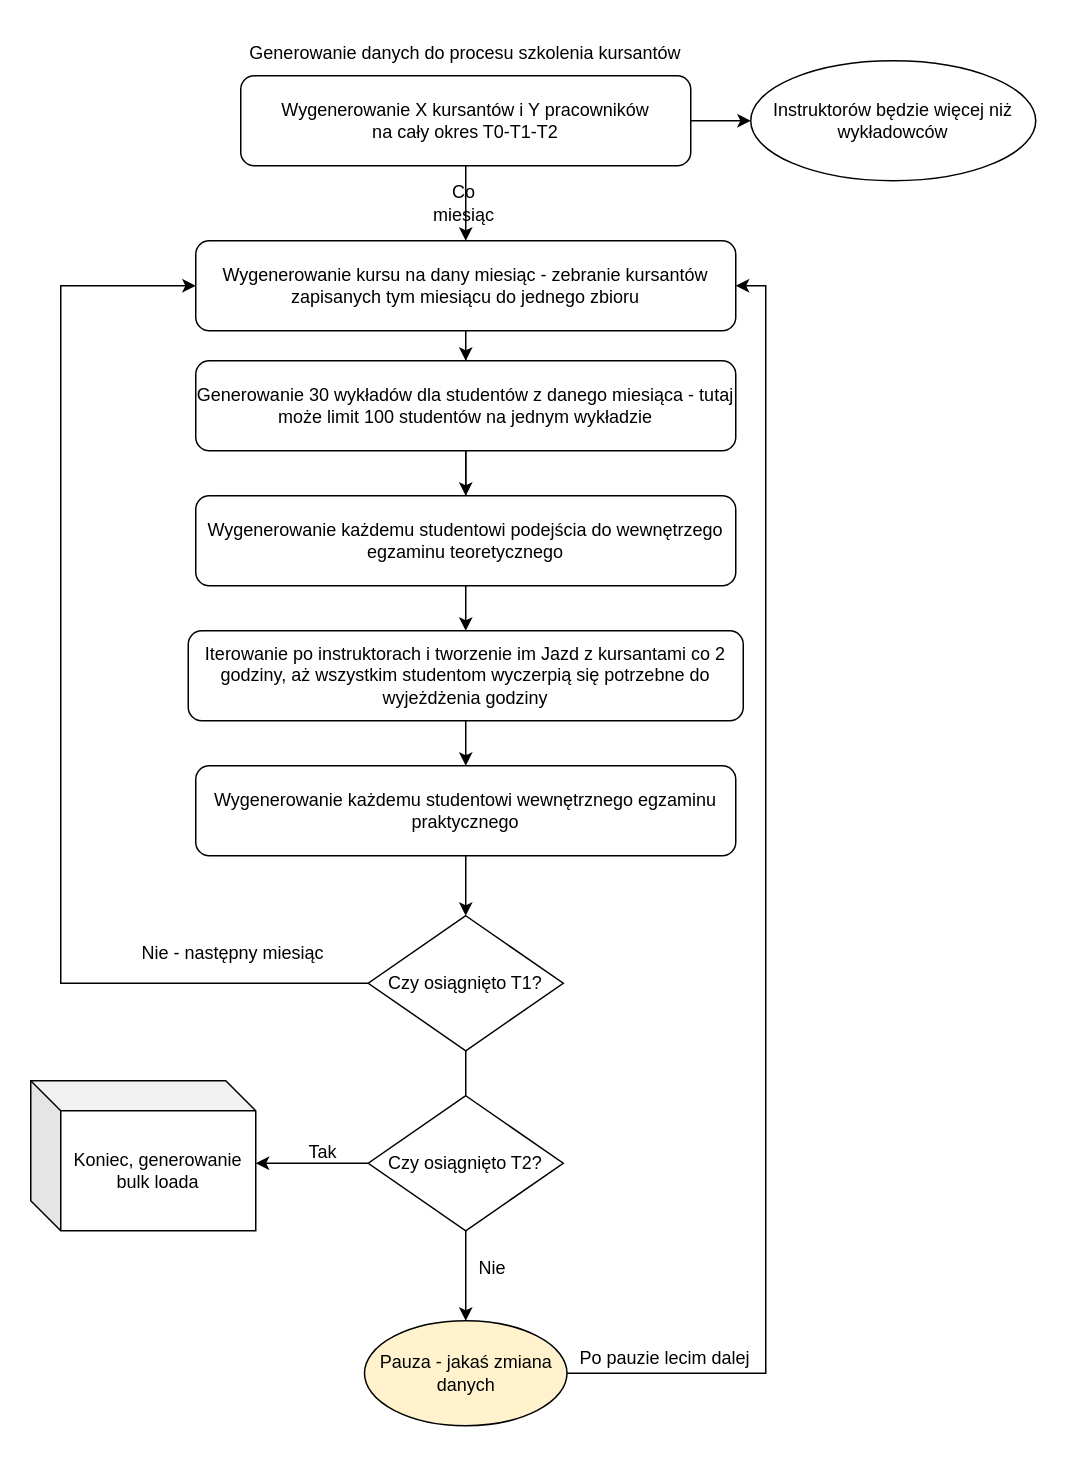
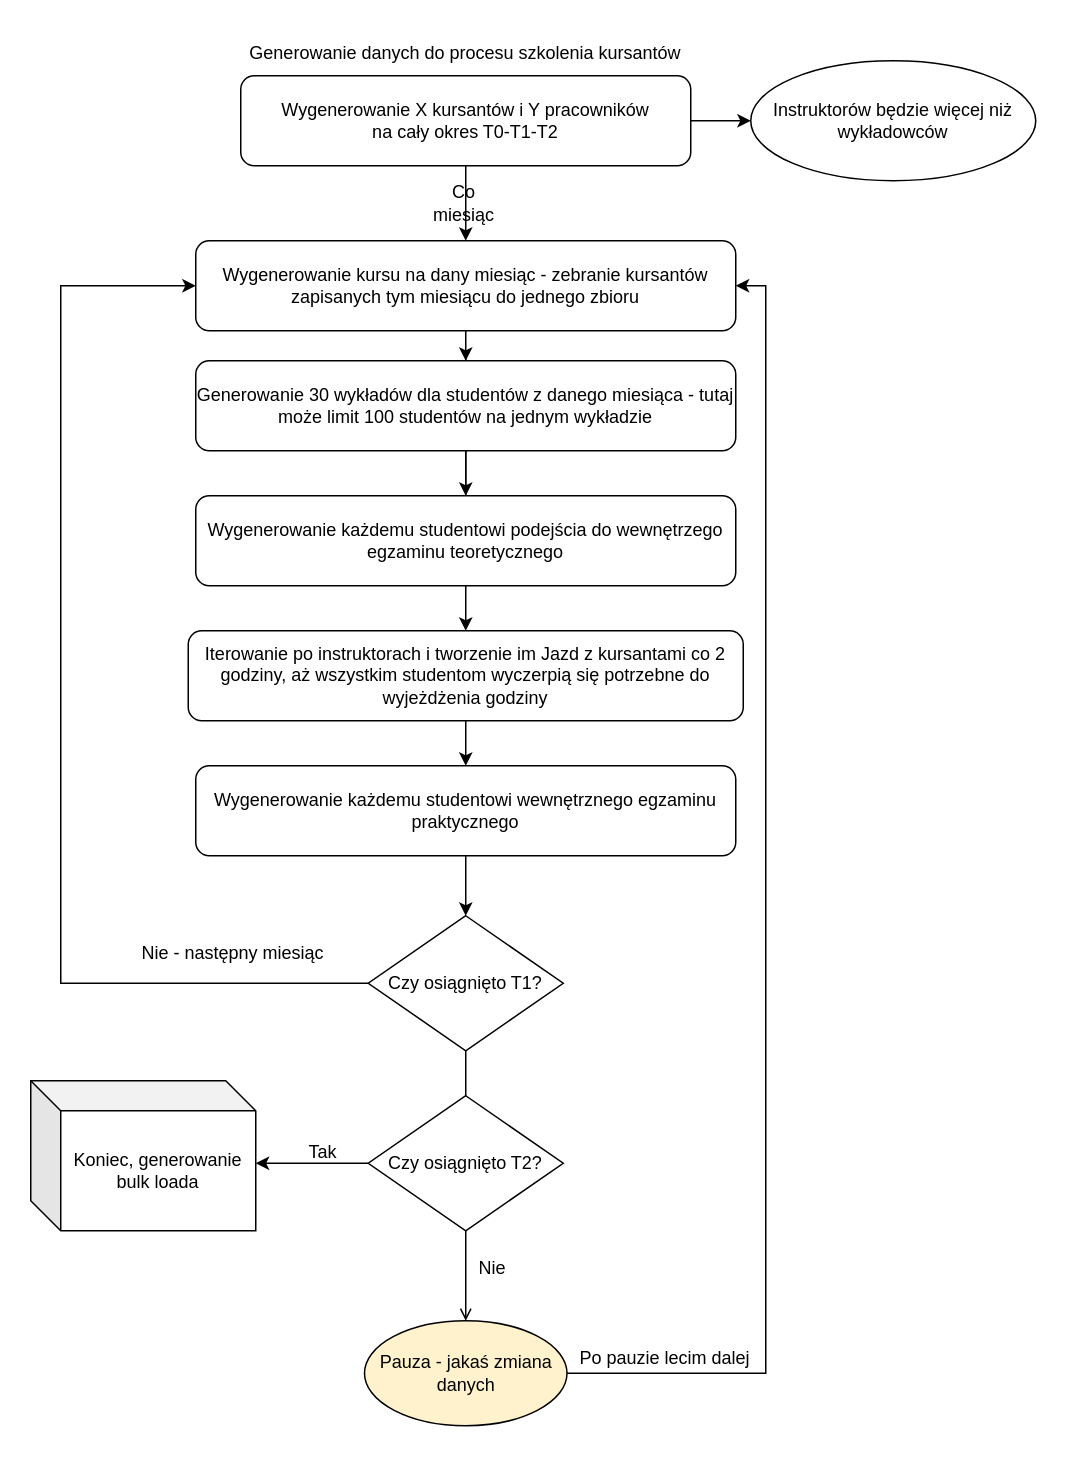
edge "Czy osiągnięto T1?" -> "Pauza - jakaś zmiana danych": arrowhead classic -> open
